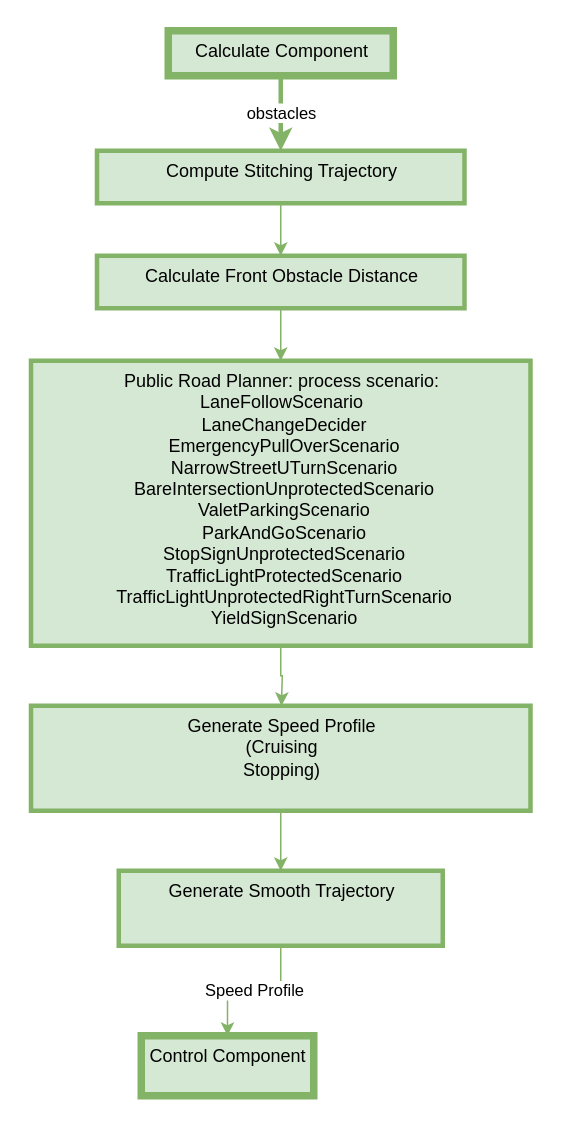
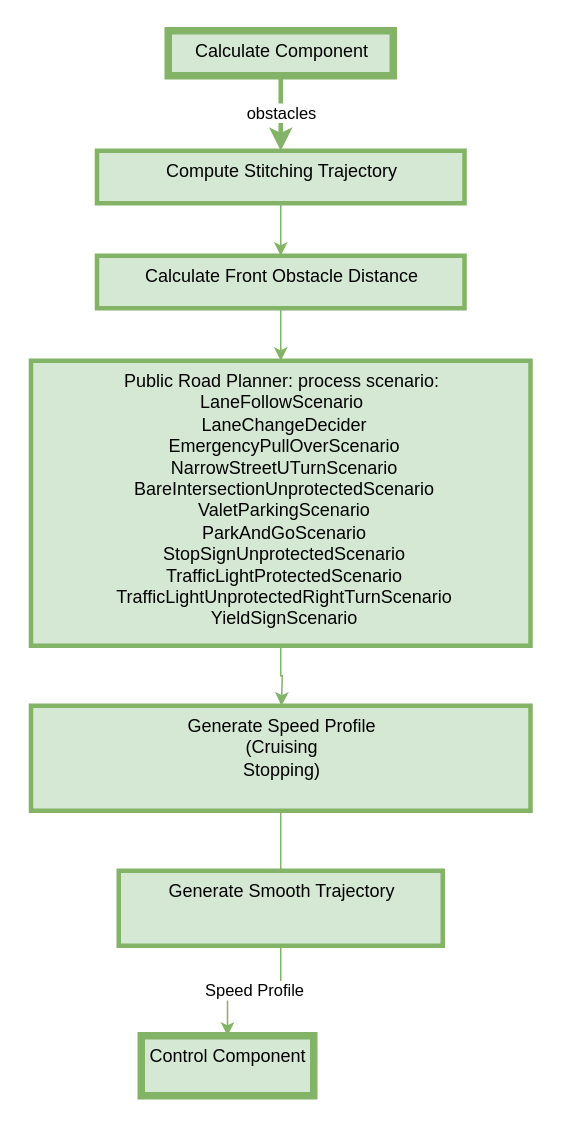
edge "Generate Speed Profile (Cruising Stopping)" -> "Generate Smooth Trajectory": arrowhead classic -> none
